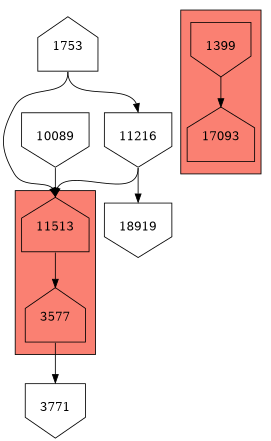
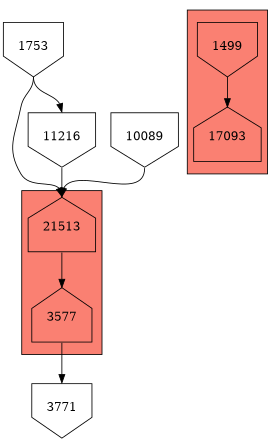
node "1753": shape house -> invhouse
node "1399": label "1399" -> "1499"
node "11513": label "11513" -> "21513"
node "18919": removed
